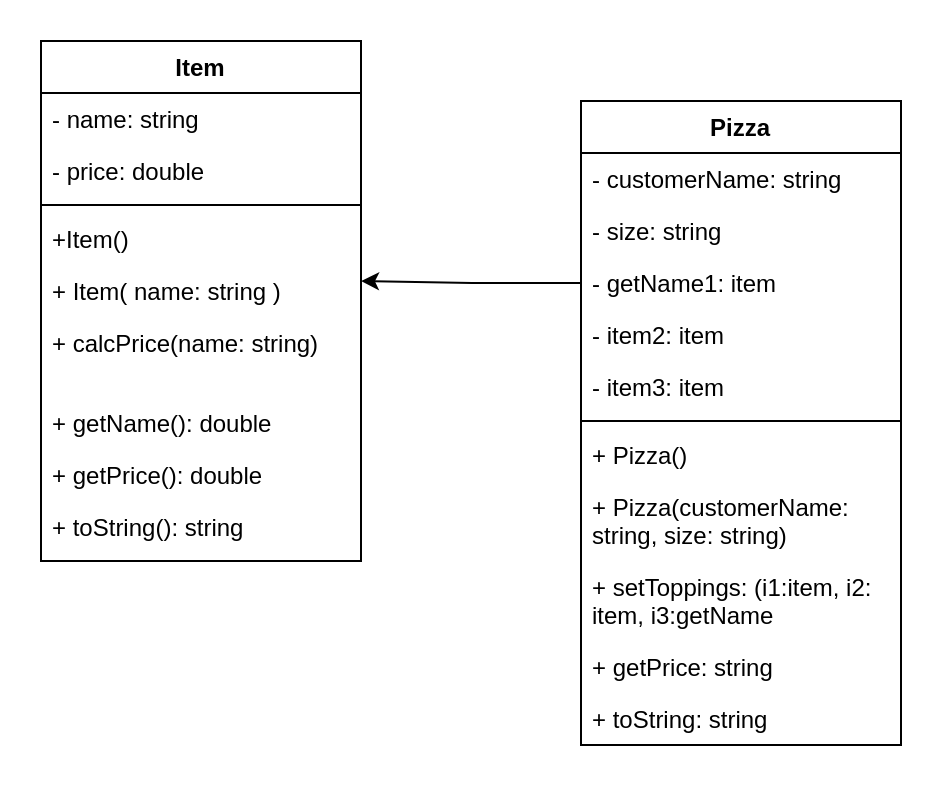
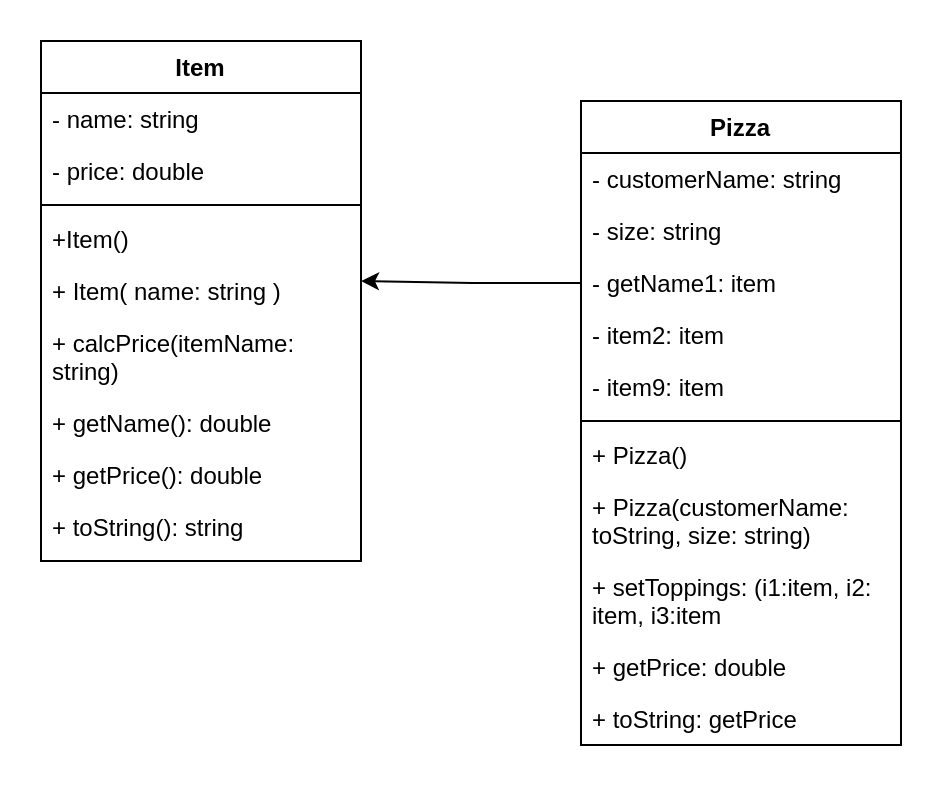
node "+ calcPrice(name: string)": label "+ calcPrice(name: string)" -> "+ calcPrice(itemName: string)"
node "- item3: item": label "- item3: item" -> "- item9: item"
node "+ Pizza(customerName: string, size: string)": label "+ Pizza(customerName: string, size: string)" -> "+ Pizza(customerName: toString, size: string)"
node "+ setToppings: (i1:item, i2: item, i3:getName": label "+ setToppings: (i1:item, i2: item, i3:getName" -> "+ setToppings: (i1:item, i2: item, i3:item"
node "+ getPrice: string": label "+ getPrice: string" -> "+ getPrice: double"
node "+ toString: string": label "+ toString: string" -> "+ toString: getPrice"
